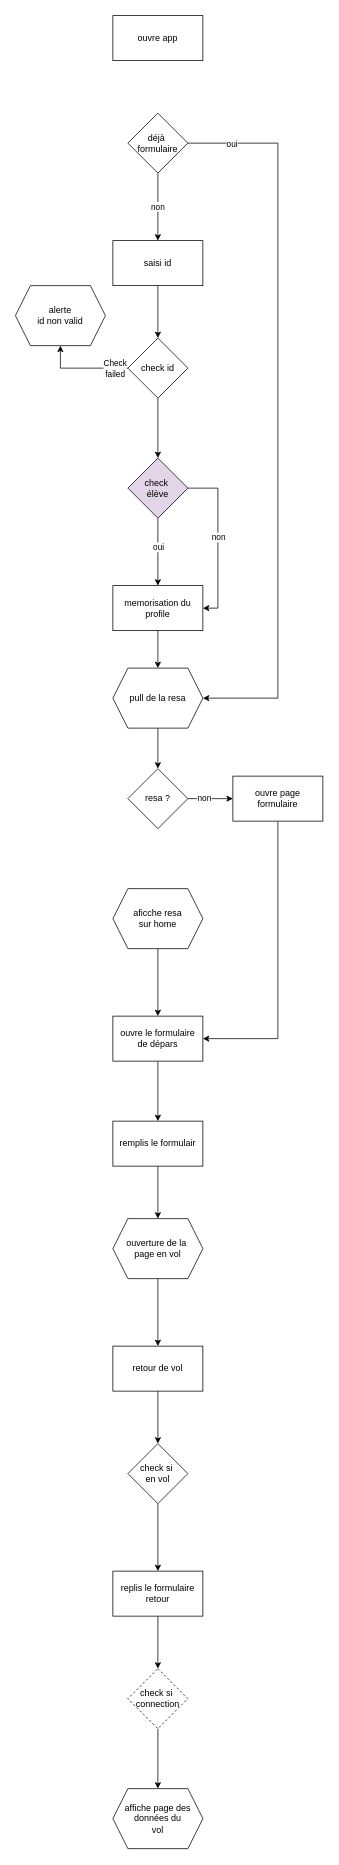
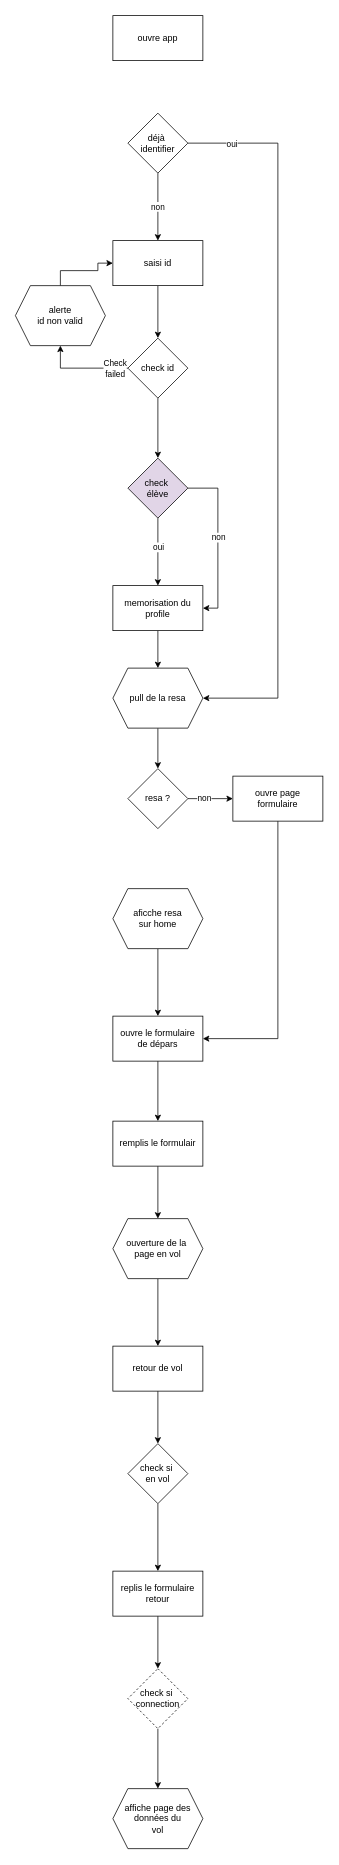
node "déjà formulaire": label "déjà formulaire" -> "déjà identifier"
edge "alerte id non valid" -> "saisi id": added
